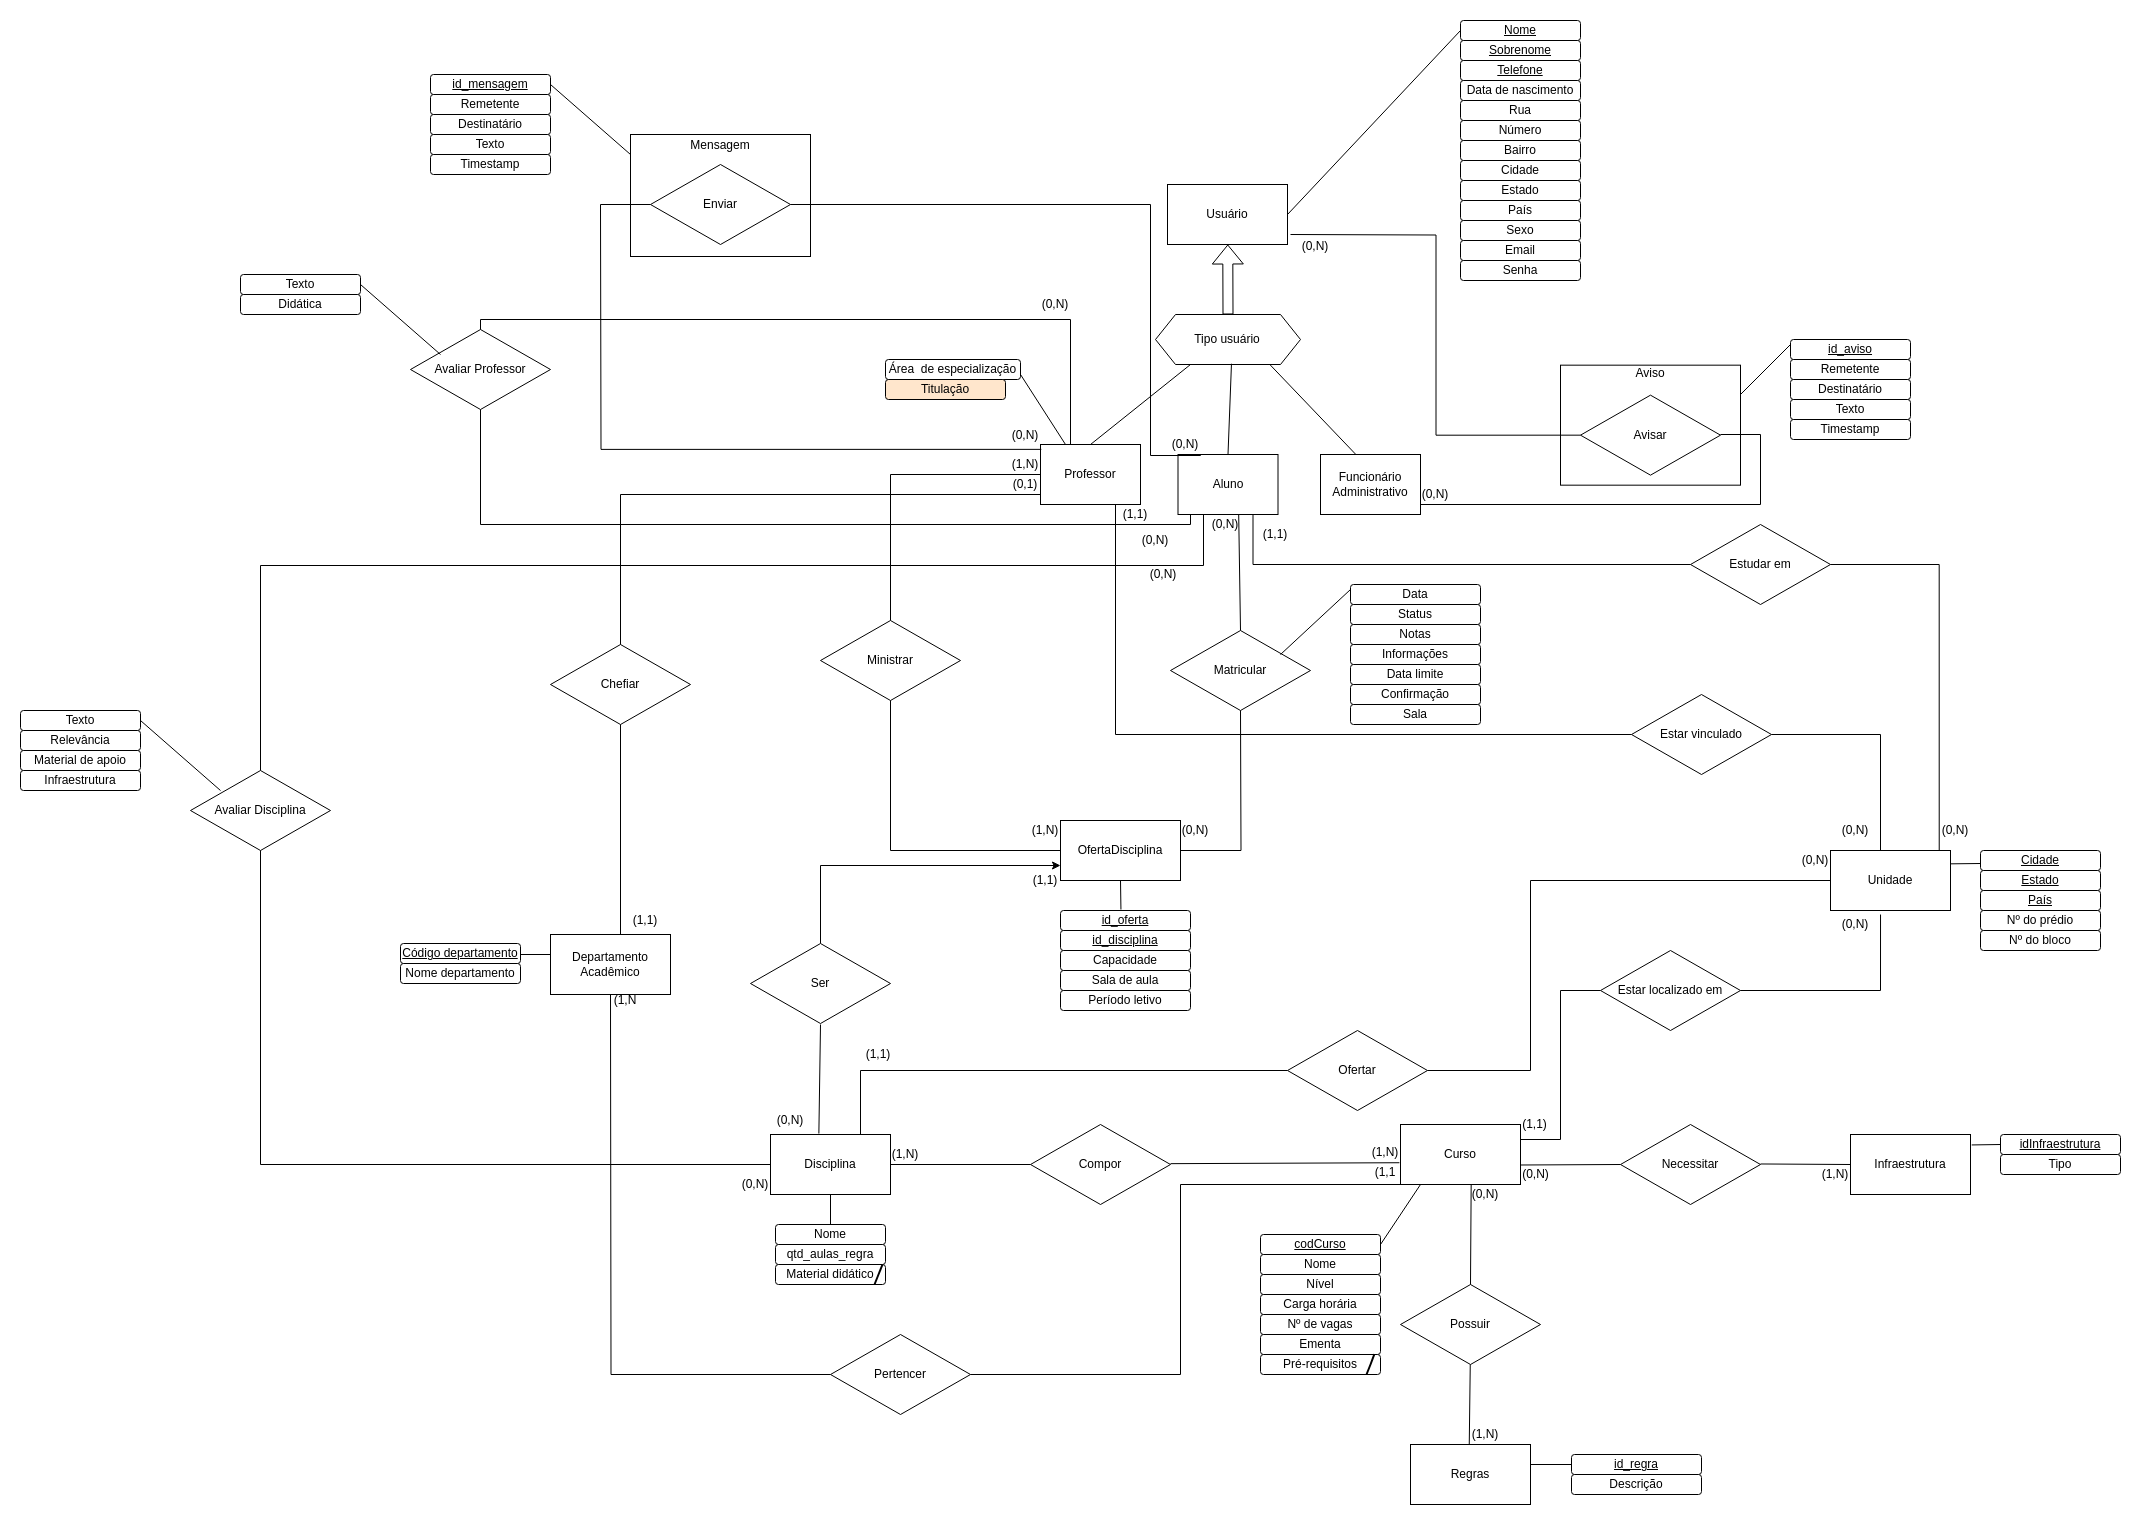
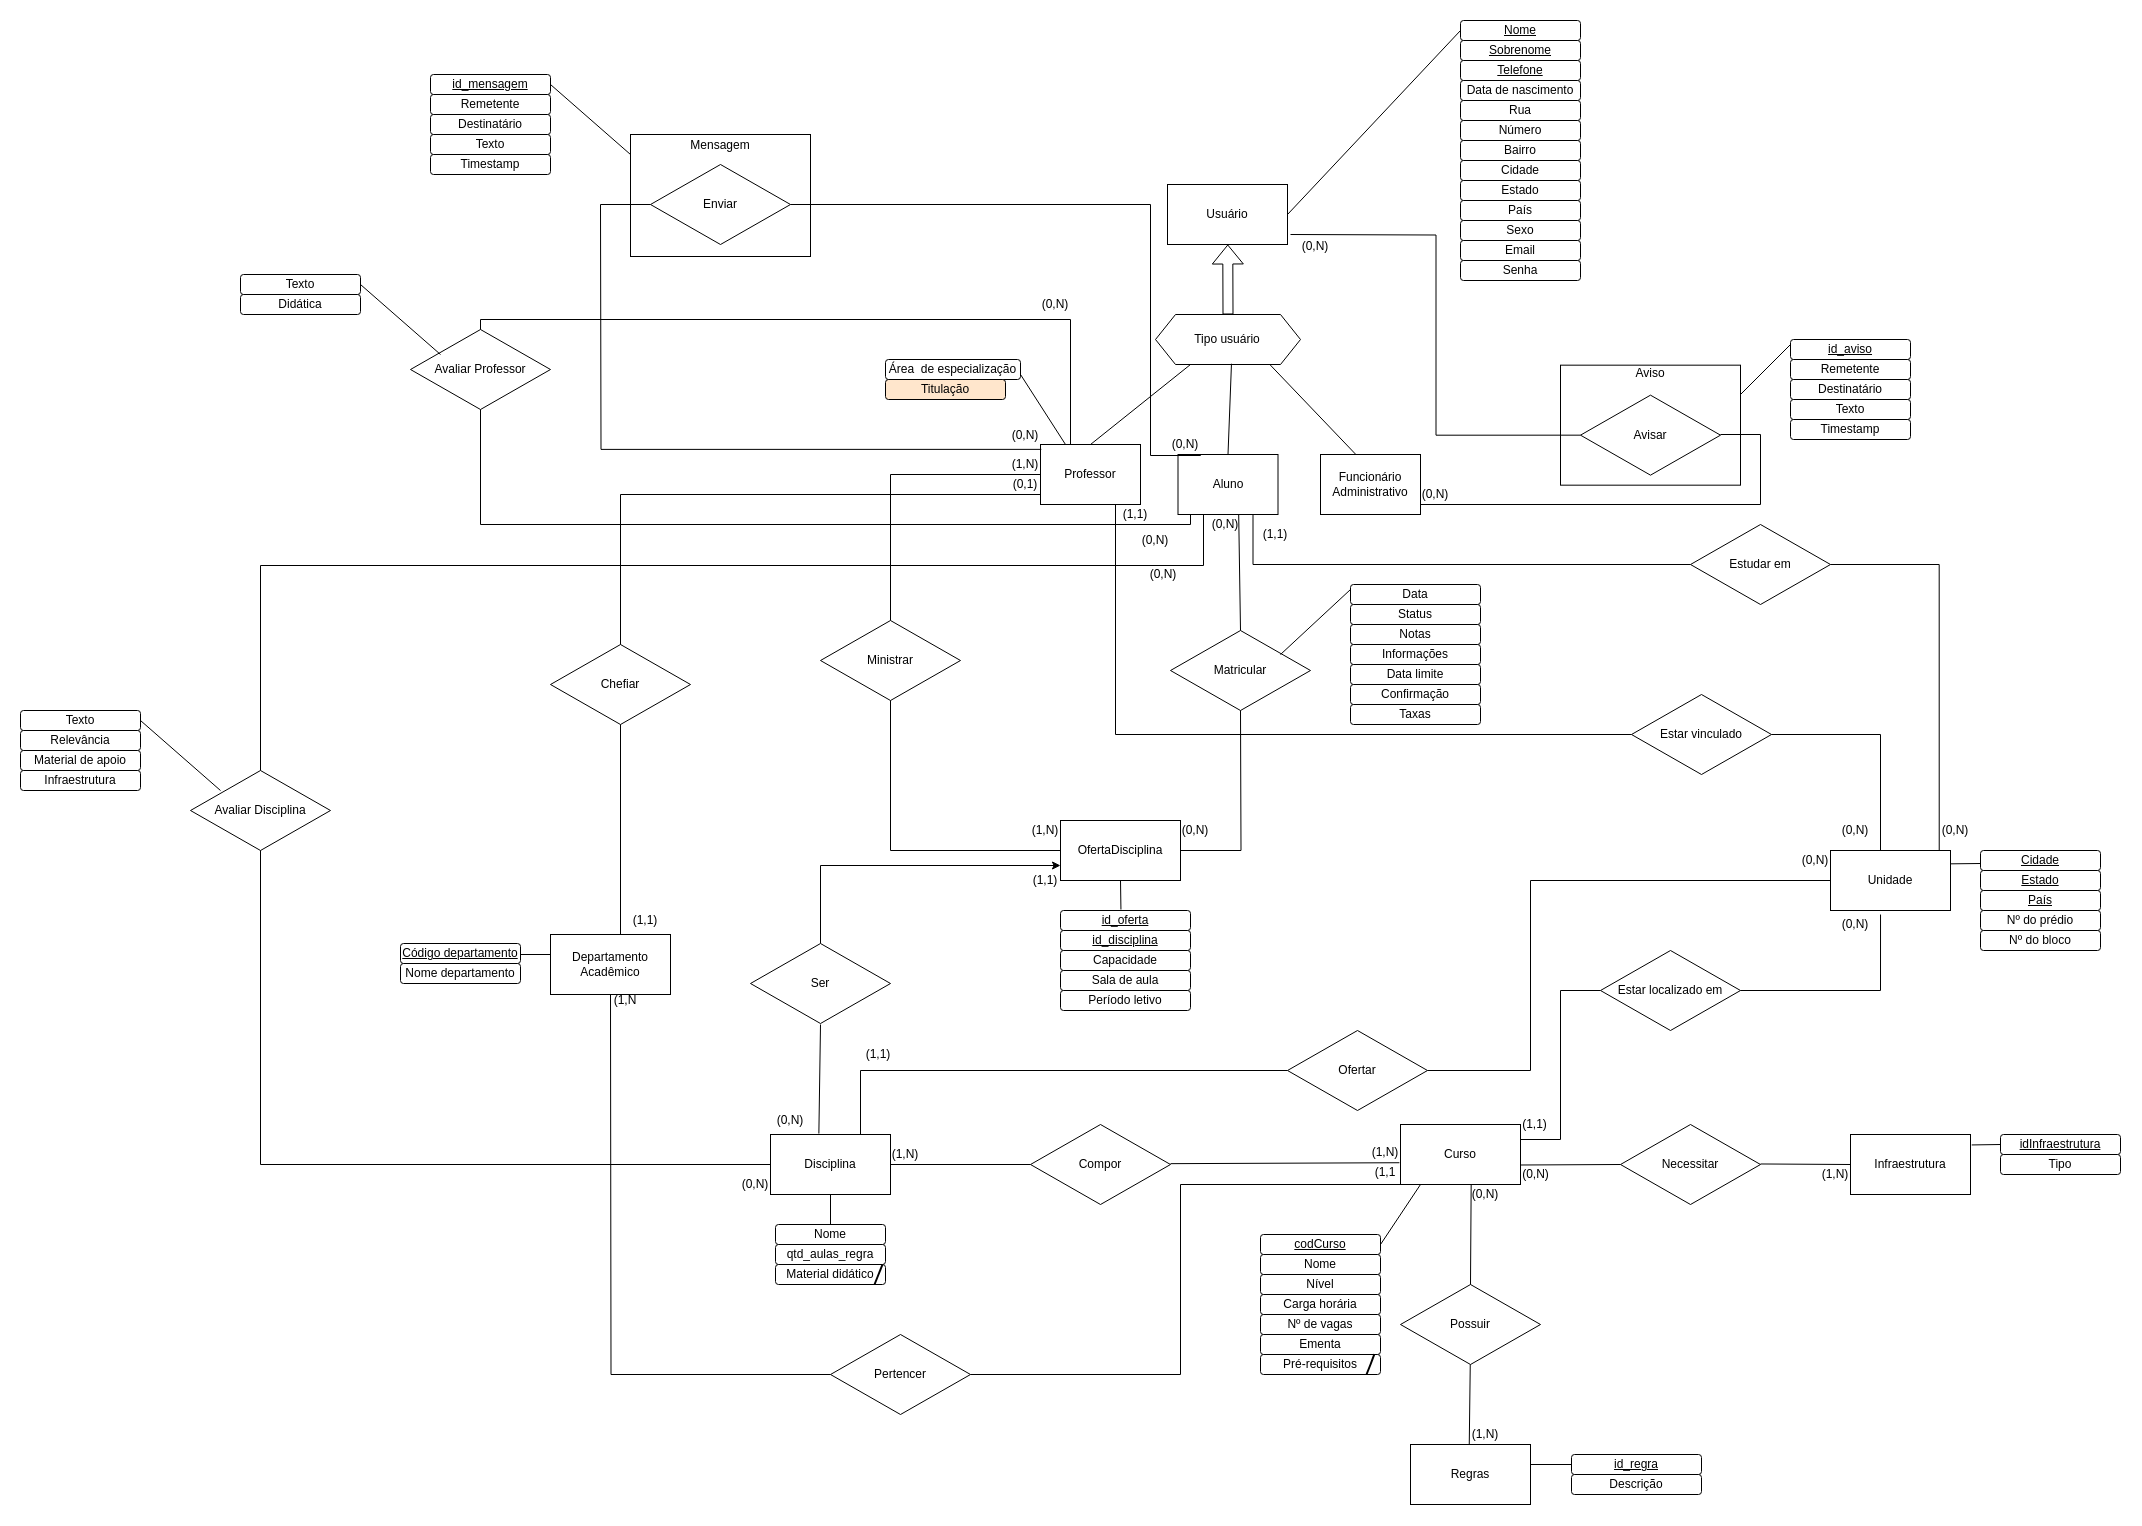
node "Sala": label "Sala" -> "Taxas"
